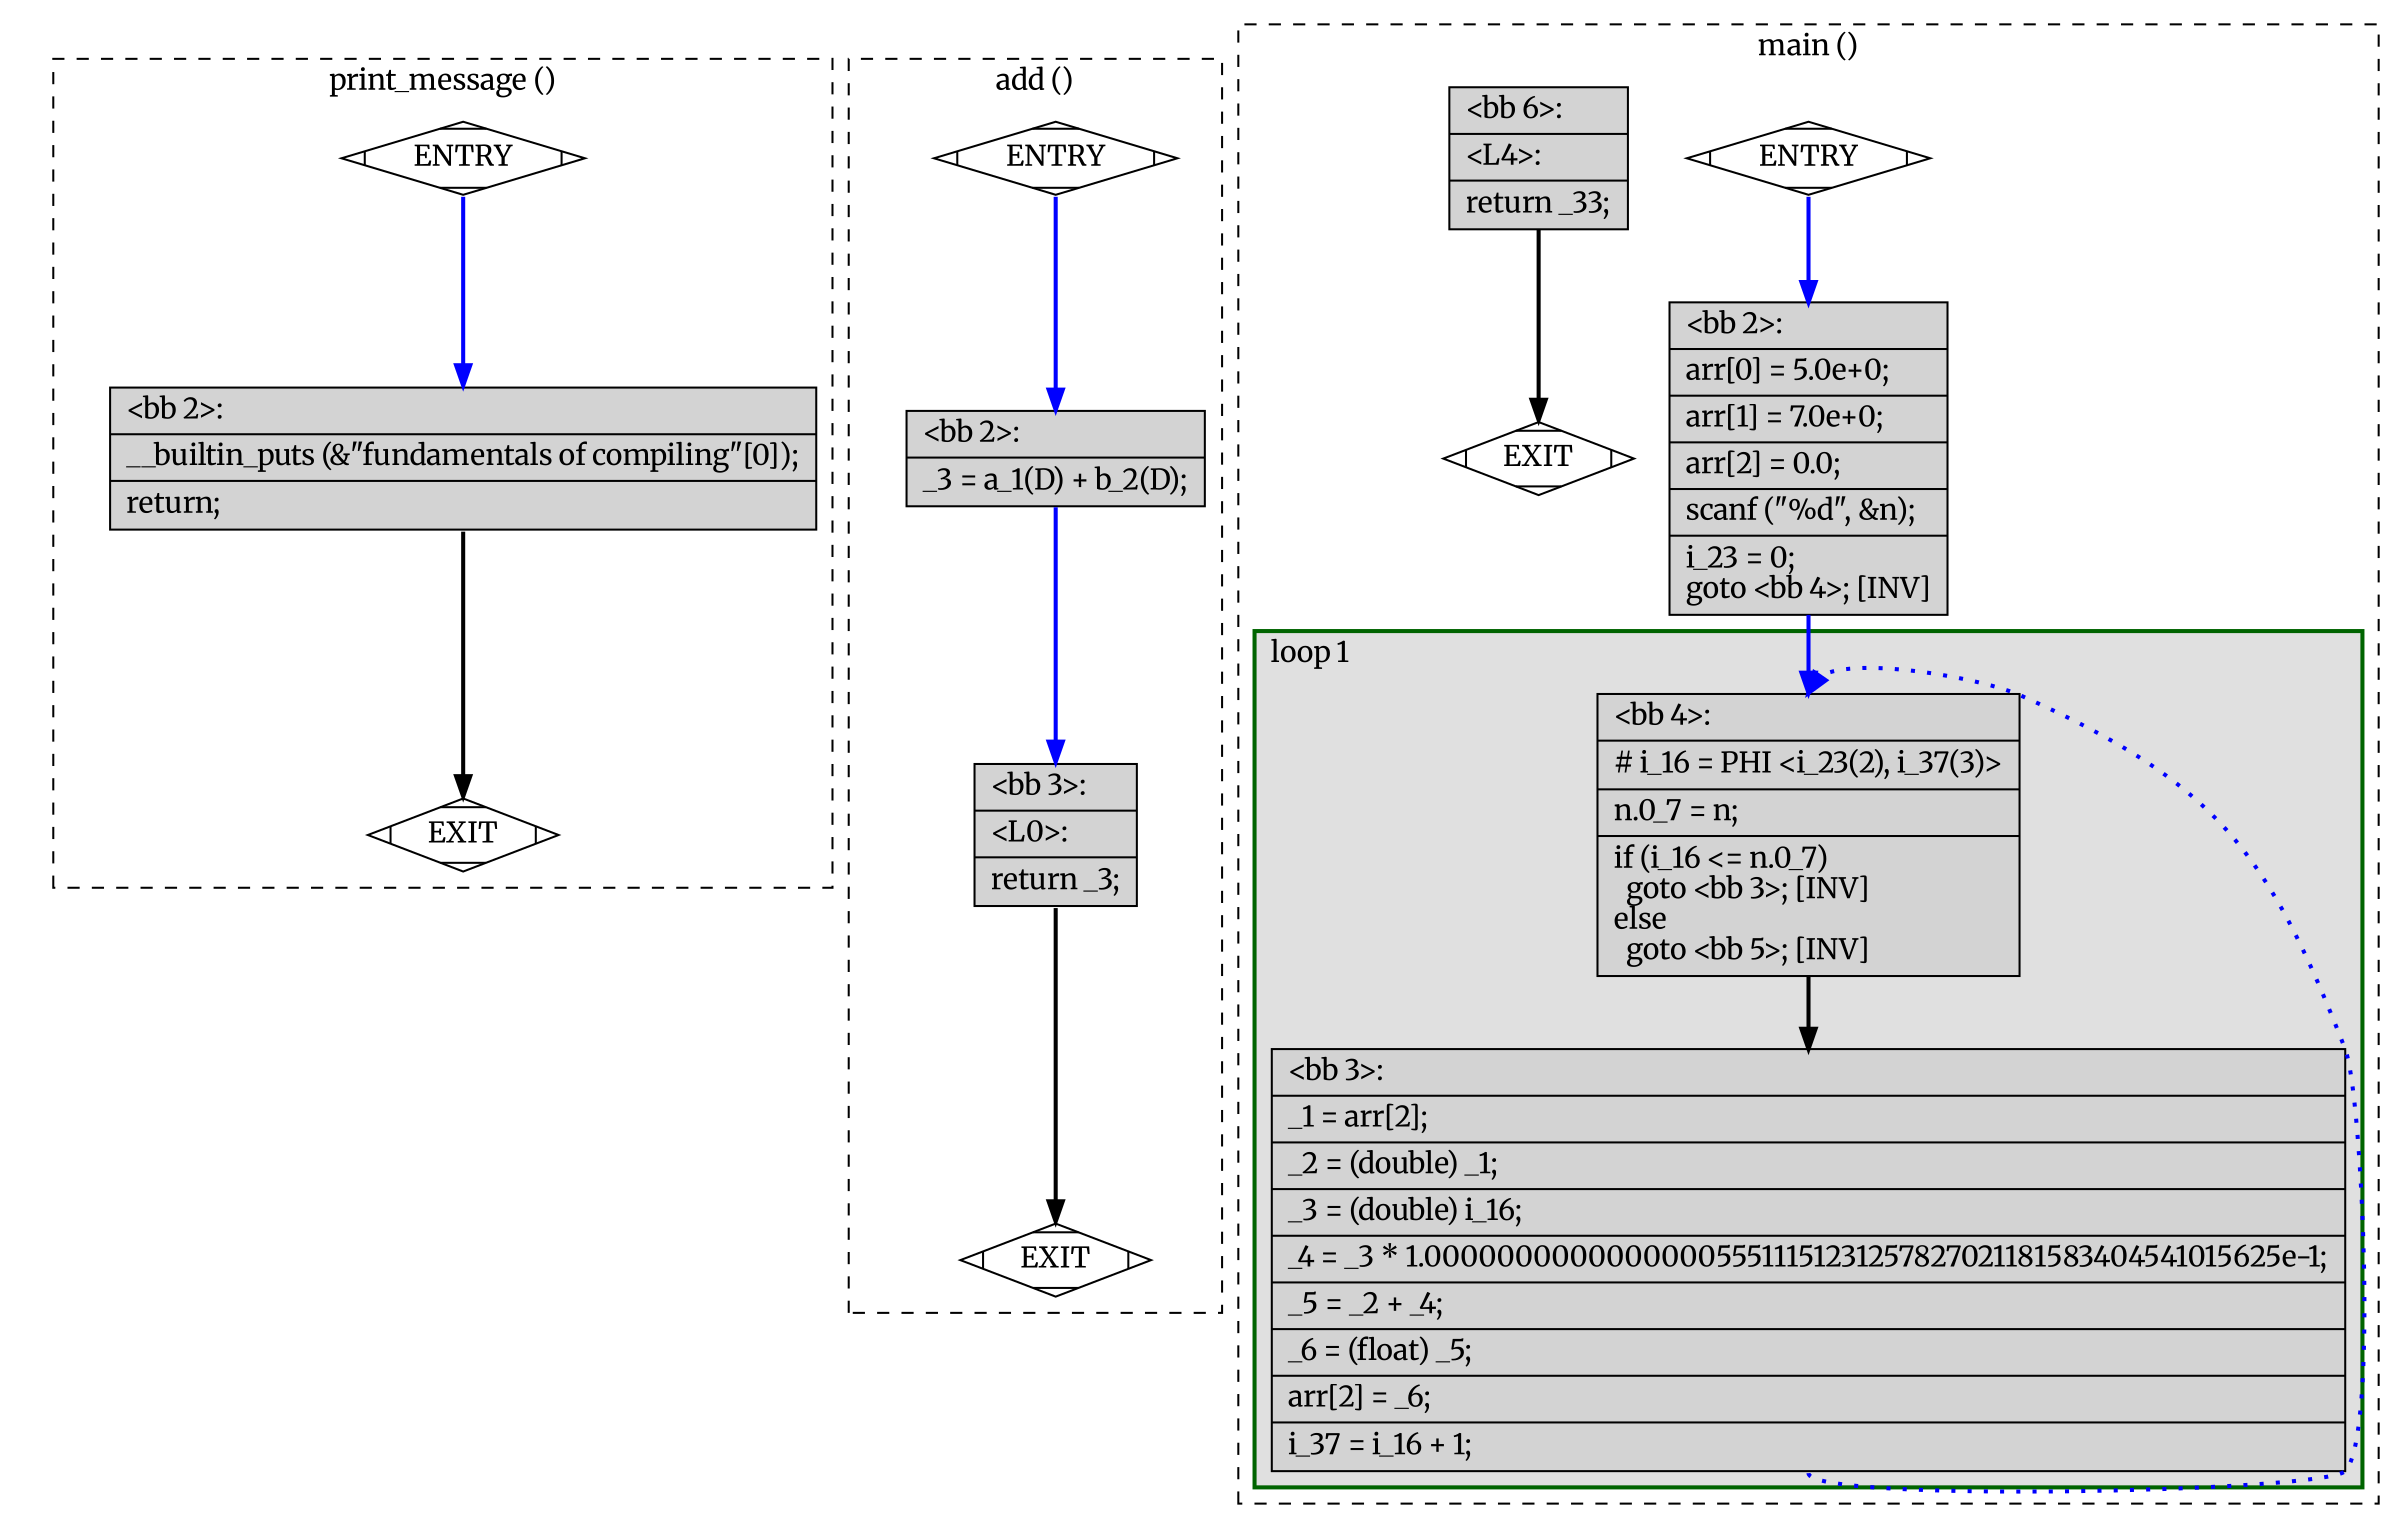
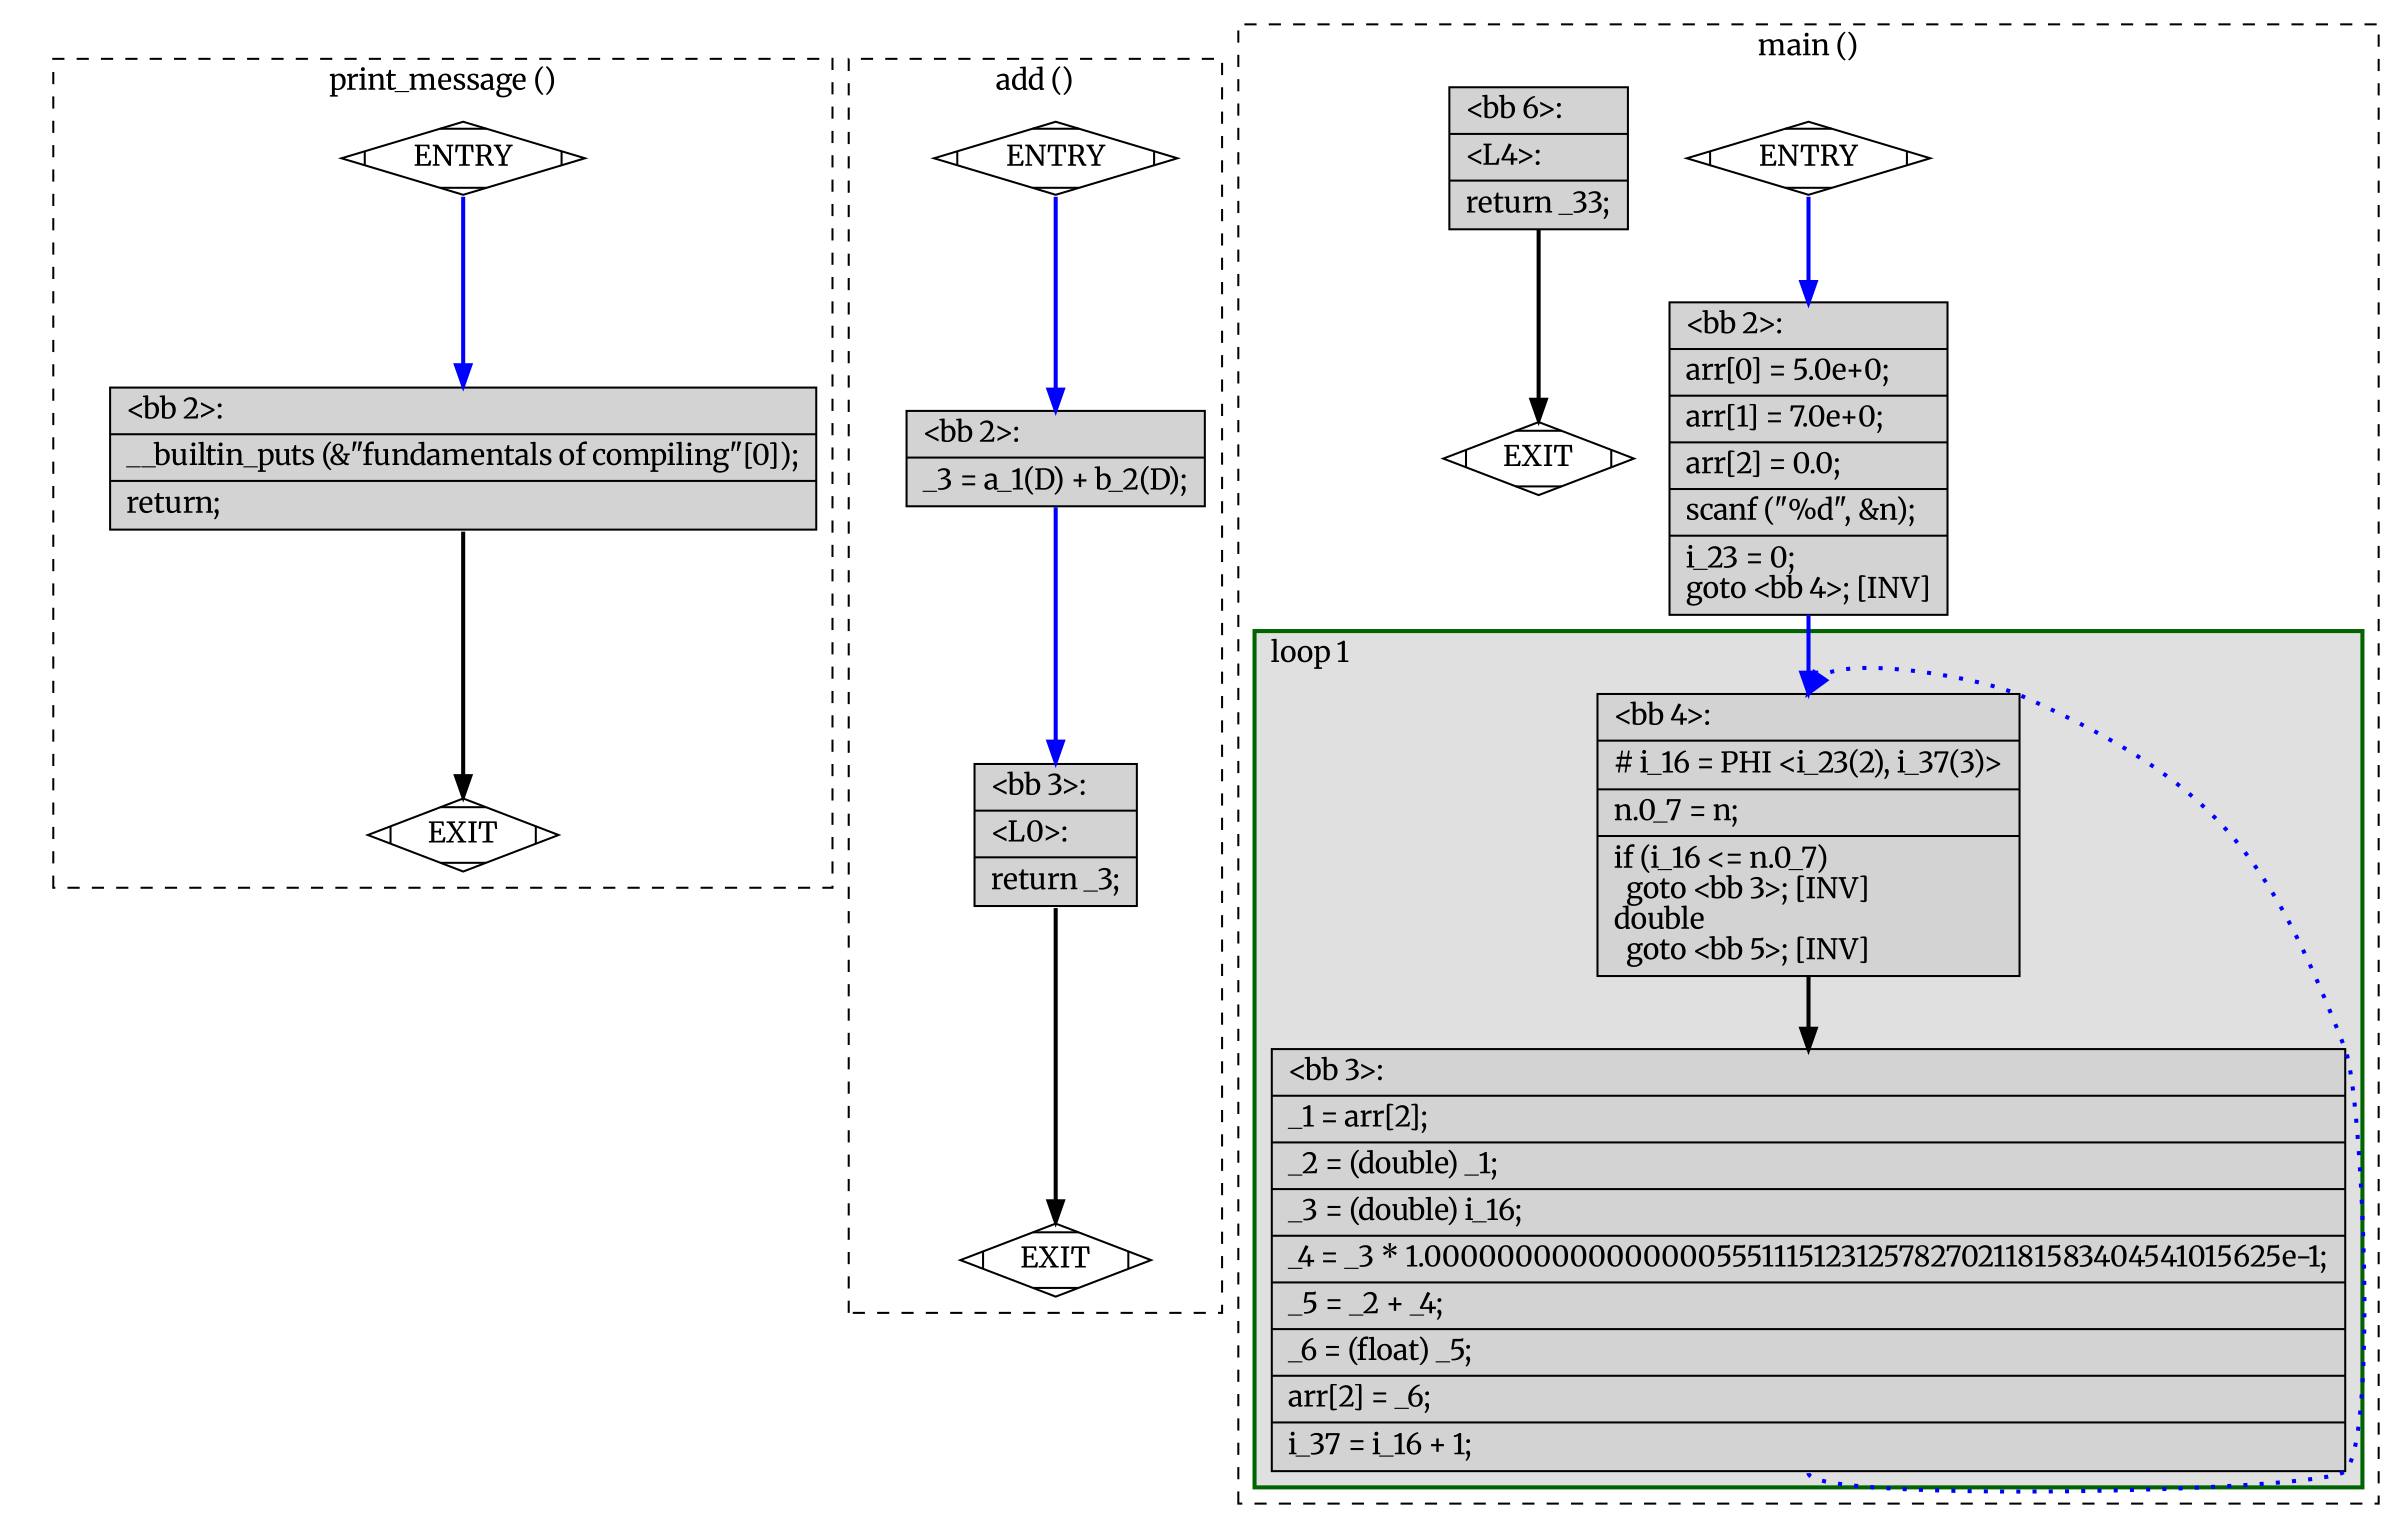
node "<bb 4>:": text "else" -> "double"
